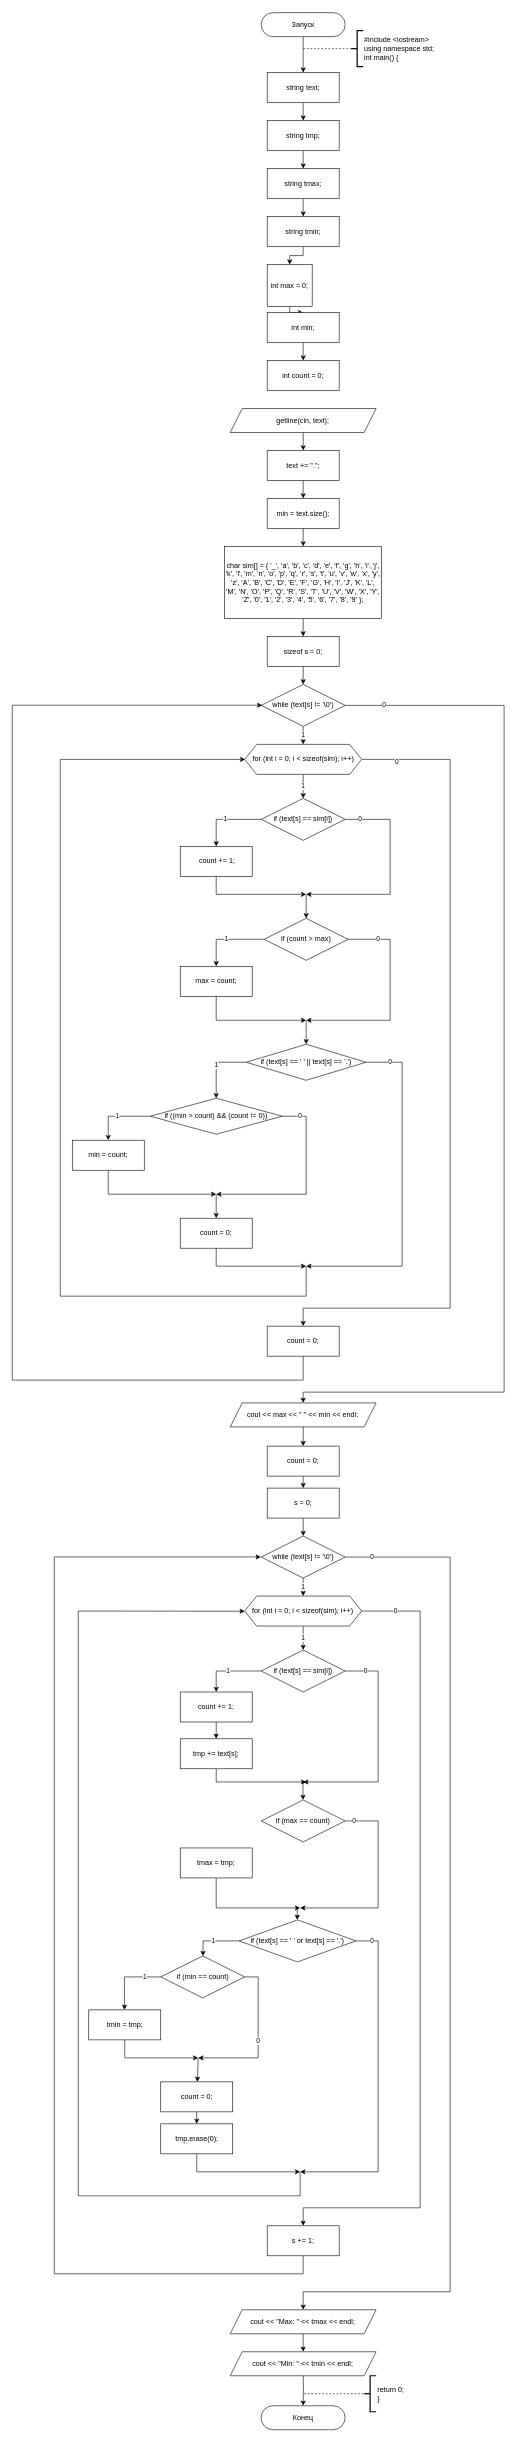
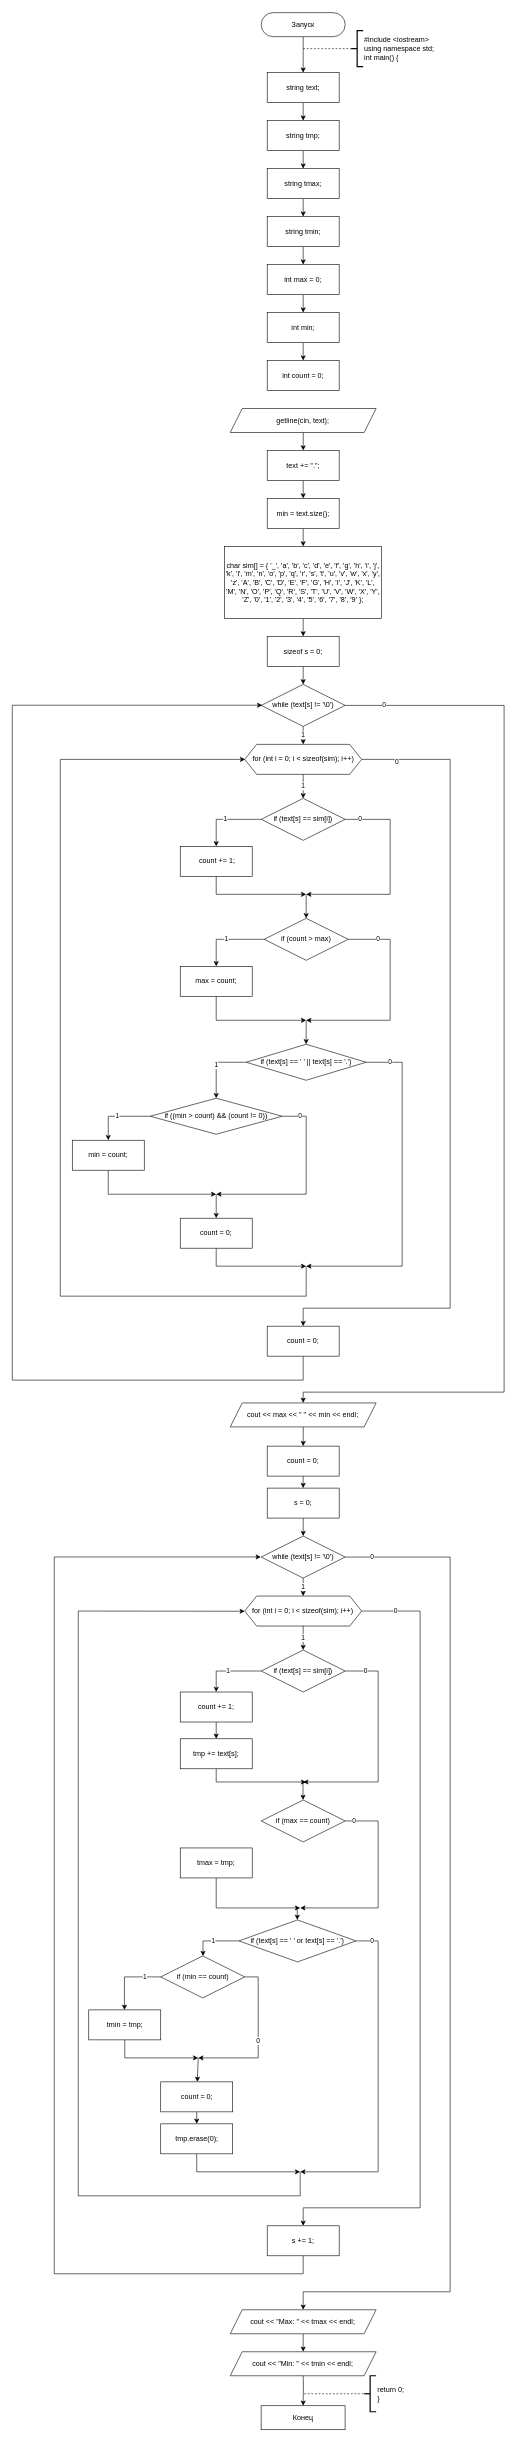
node "int max = 0;": size 45x42 -> 72x30
node "Конец": shape rounded rectangle -> rectangle
